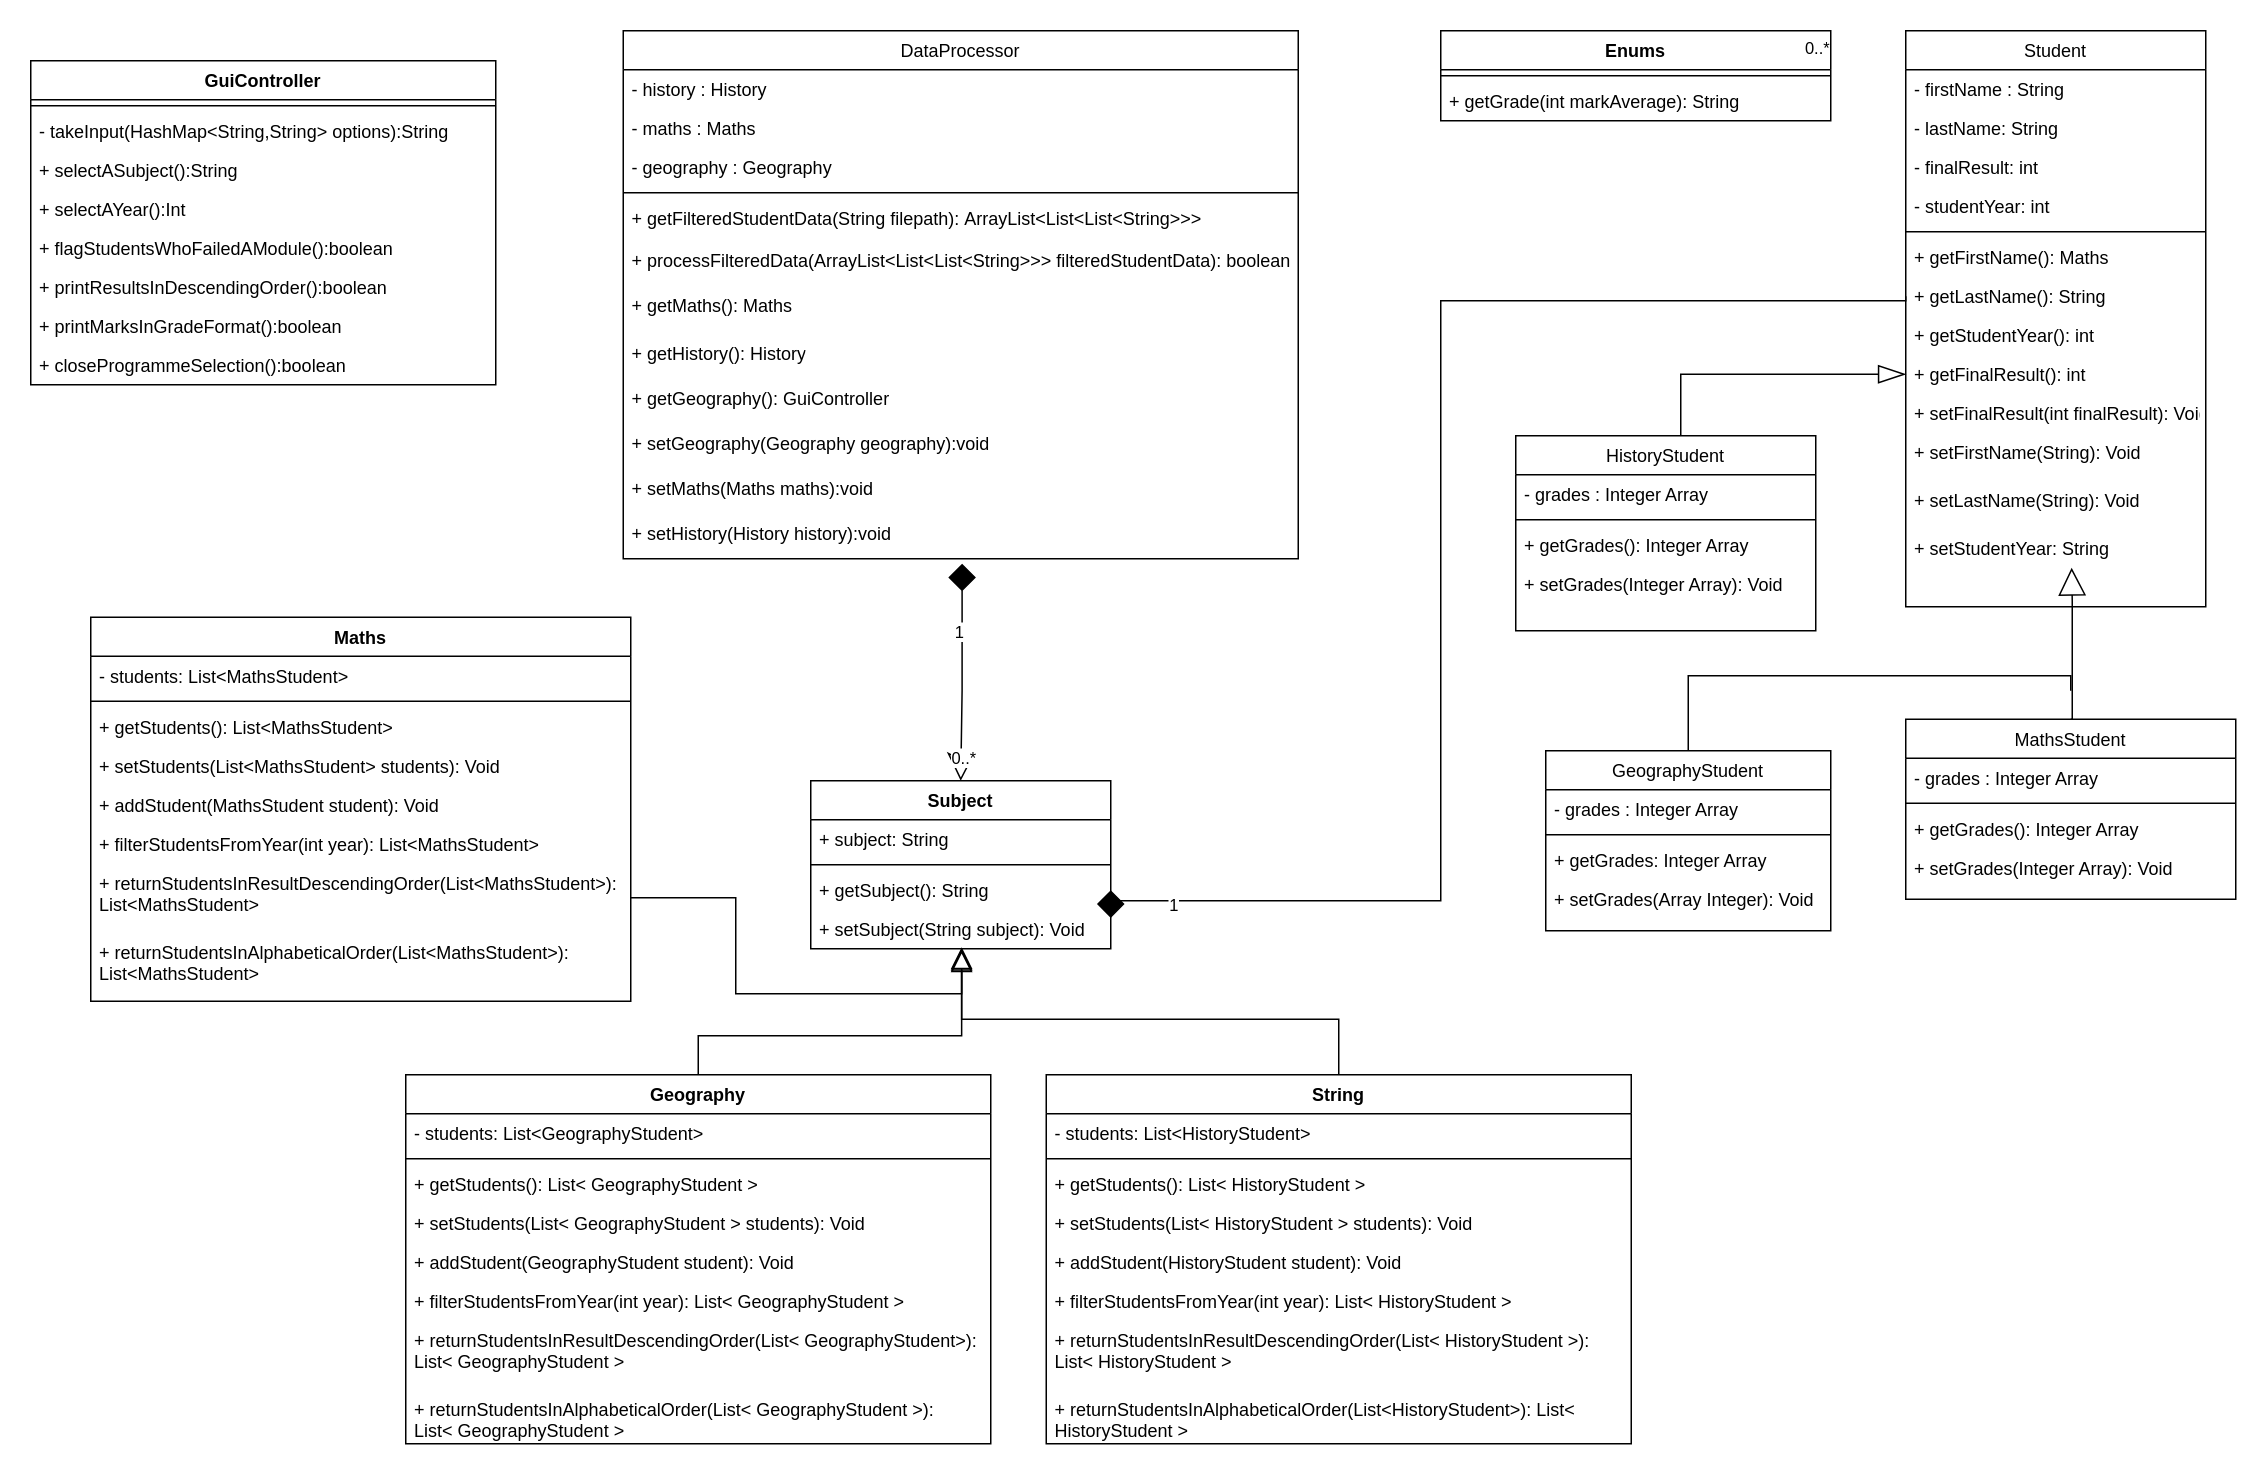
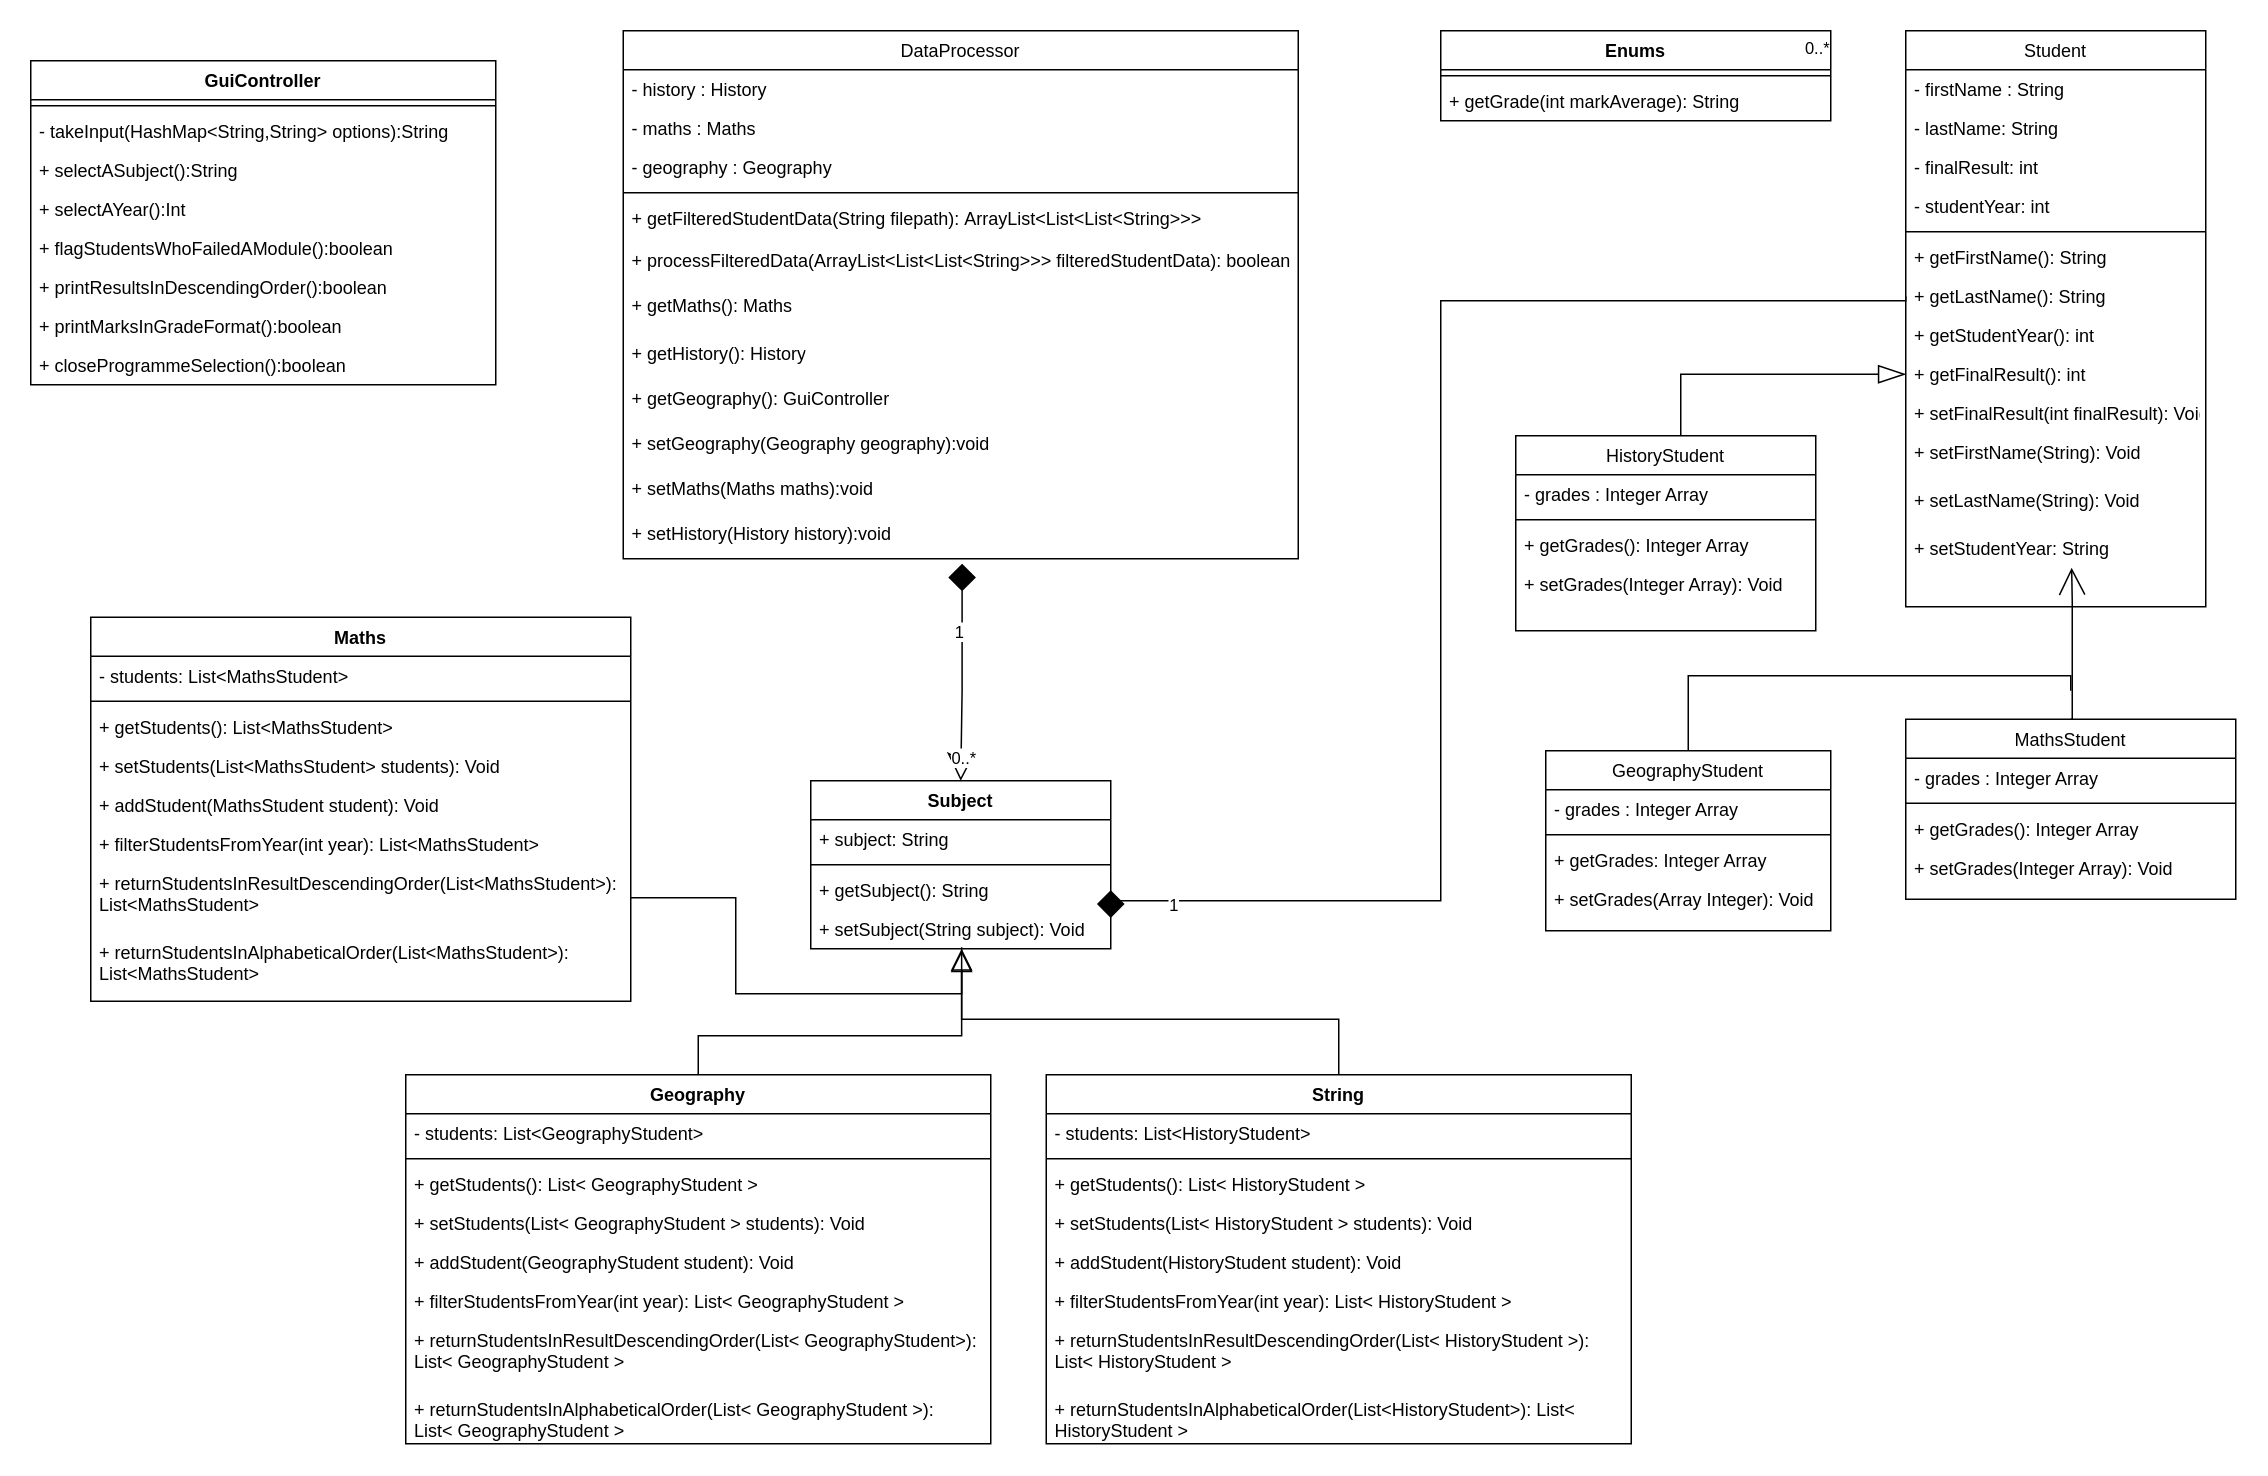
node "+ getFirstName(): Maths": label "+ getFirstName(): Maths" -> "+ getFirstName(): String"
edge "MathsStudent" -> "+ setStudentYear: String": arrowhead block -> open
edge "Geography" -> "+ setSubject(String subject): Void": arrowhead block -> none
